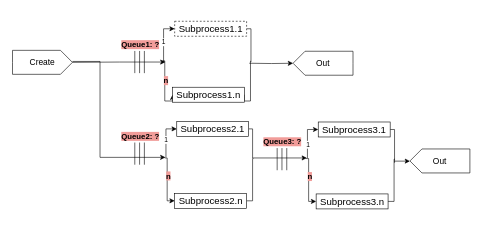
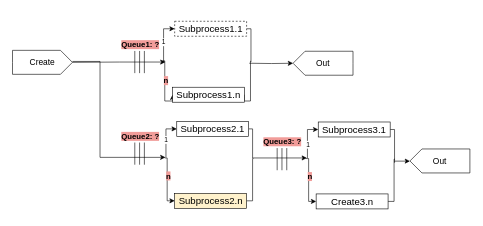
node "Subprocess2.n": fillcolor #ffffff -> #fff2cc
node "Subprocess3.n": label "Subprocess3.n" -> "Create3.n"
